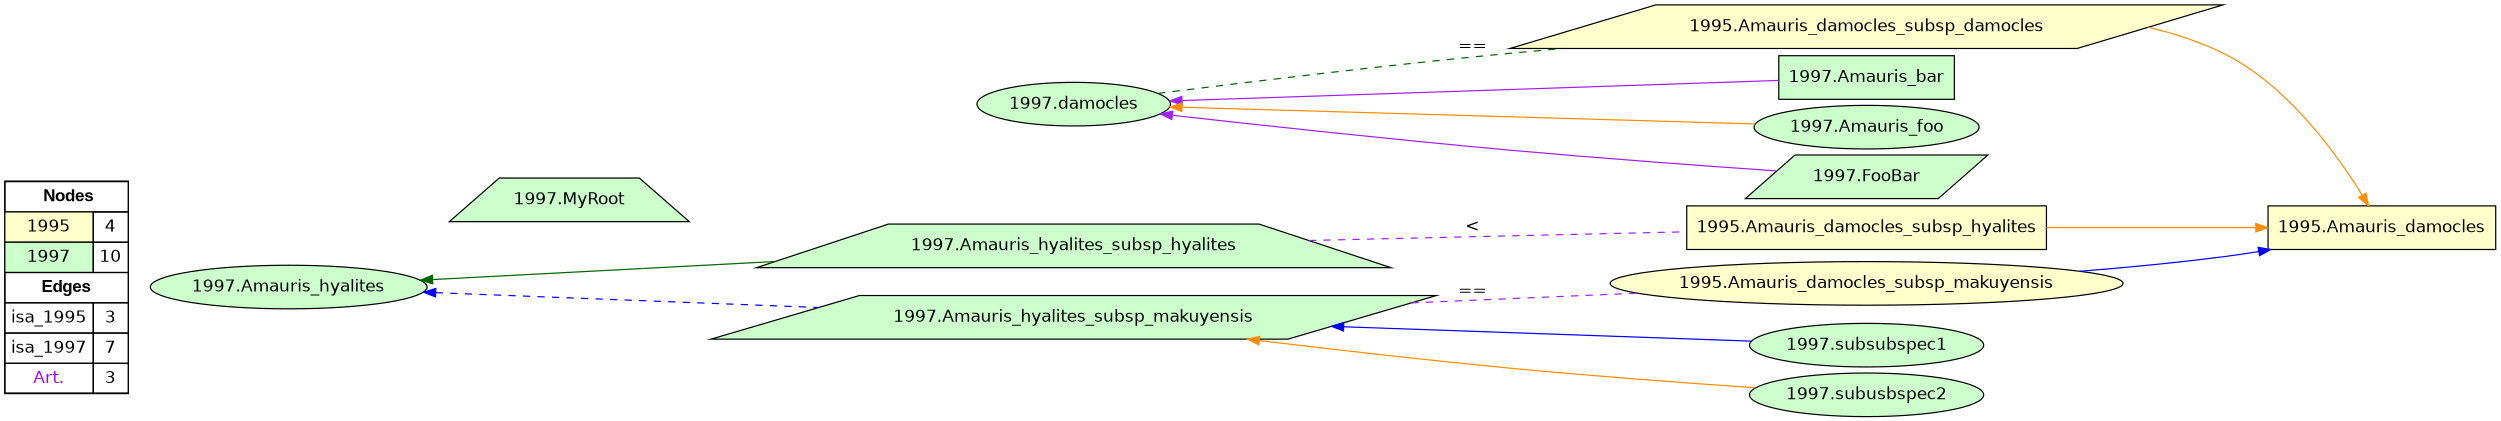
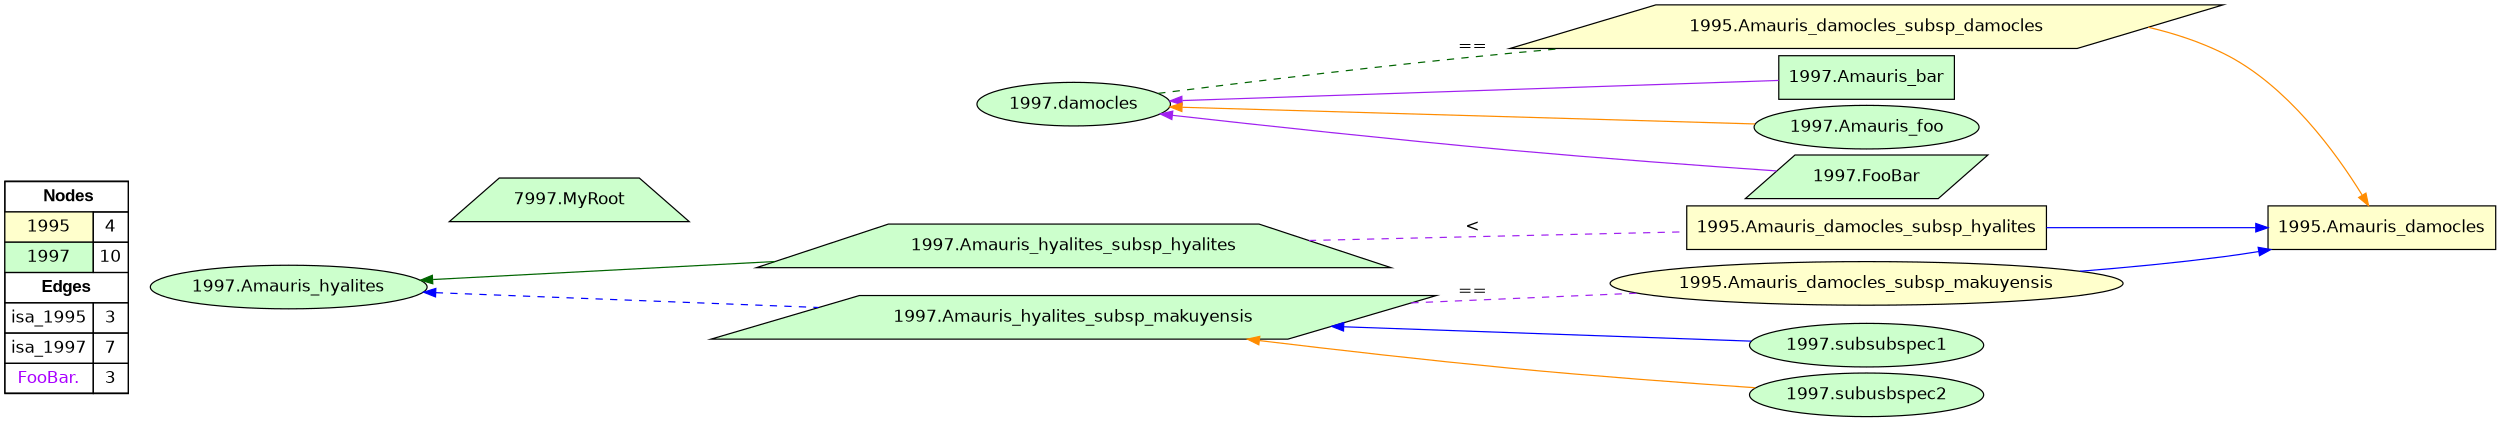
node "1997.MyRoot": label "1997.MyRoot" -> "7997.MyRoot"
edge "1995.Amauris_damocles_subsp_hyalites" -> "1995.Amauris_damocles": color darkorange -> blue
node "Nodes": text "Art." -> "FooBar."
